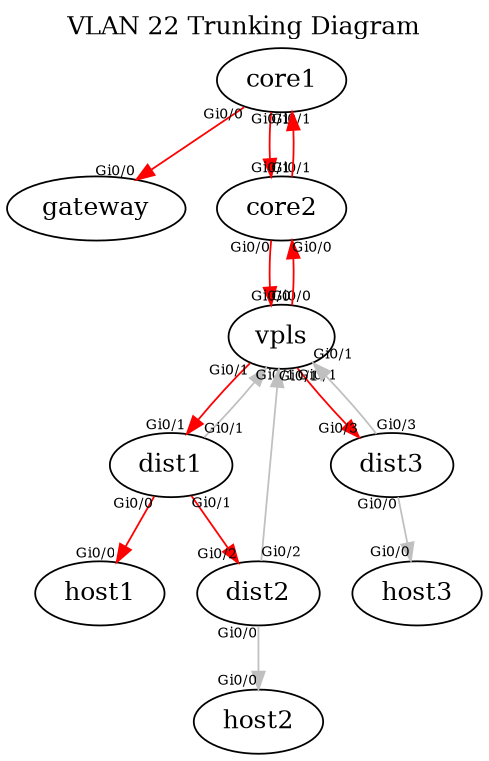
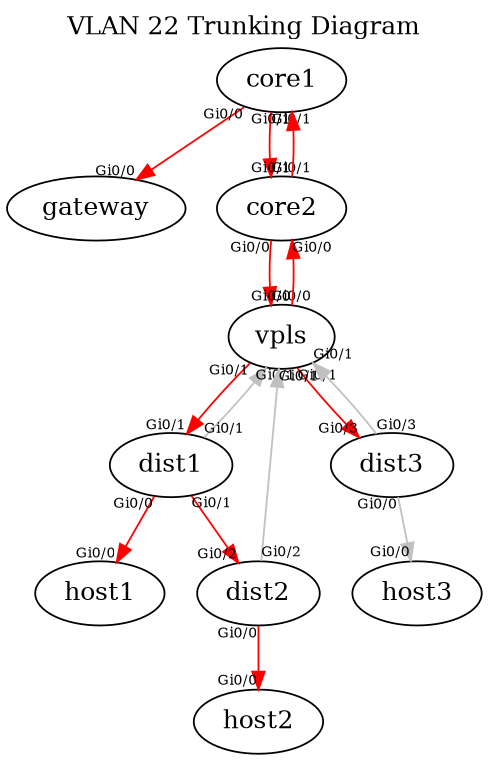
edge "dist2" -> "host2": color gray -> red
